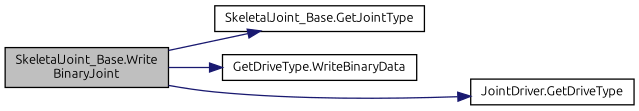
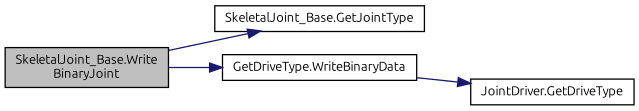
edge "SkeletalJoint_Base.Write BinaryJoint" -> "JointDriver.GetDriveType": now "GetDriveType.WriteBinaryData" -> "JointDriver.GetDriveType"
